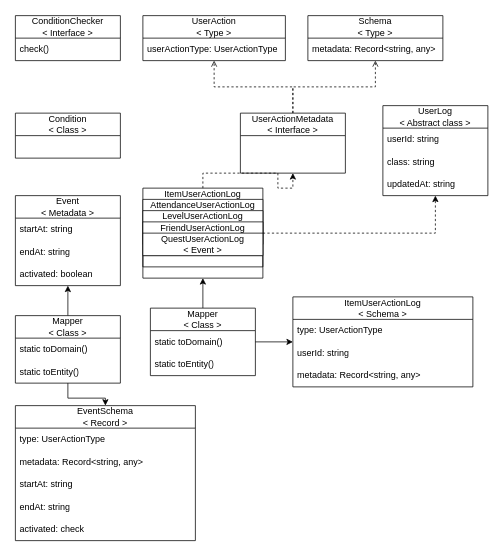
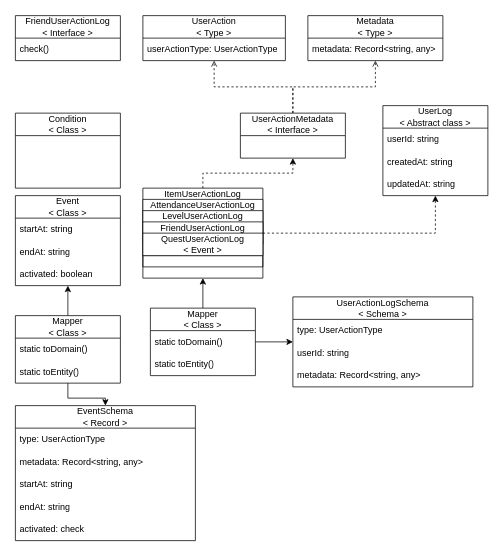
node "ConditionChecker < Interface >": label "ConditionChecker < Interface >" -> "FriendUserActionLog < Interface >"
node "Schema < Type >": label "Schema < Type >" -> "Metadata < Type >"
node "Condition < Class >": size 105x45 -> 105x75
node "UserActionMetadata < Interface >": size 105x60 -> 105x45
node "class: string": label "class: string" -> "createdAt: string"
node "Event < Metadata >": label "Event < Metadata >" -> "Event < Class >"
node "ItemUserActionLog < Schema >": label "ItemUserActionLog < Schema >" -> "UserActionLogSchema < Schema >"
